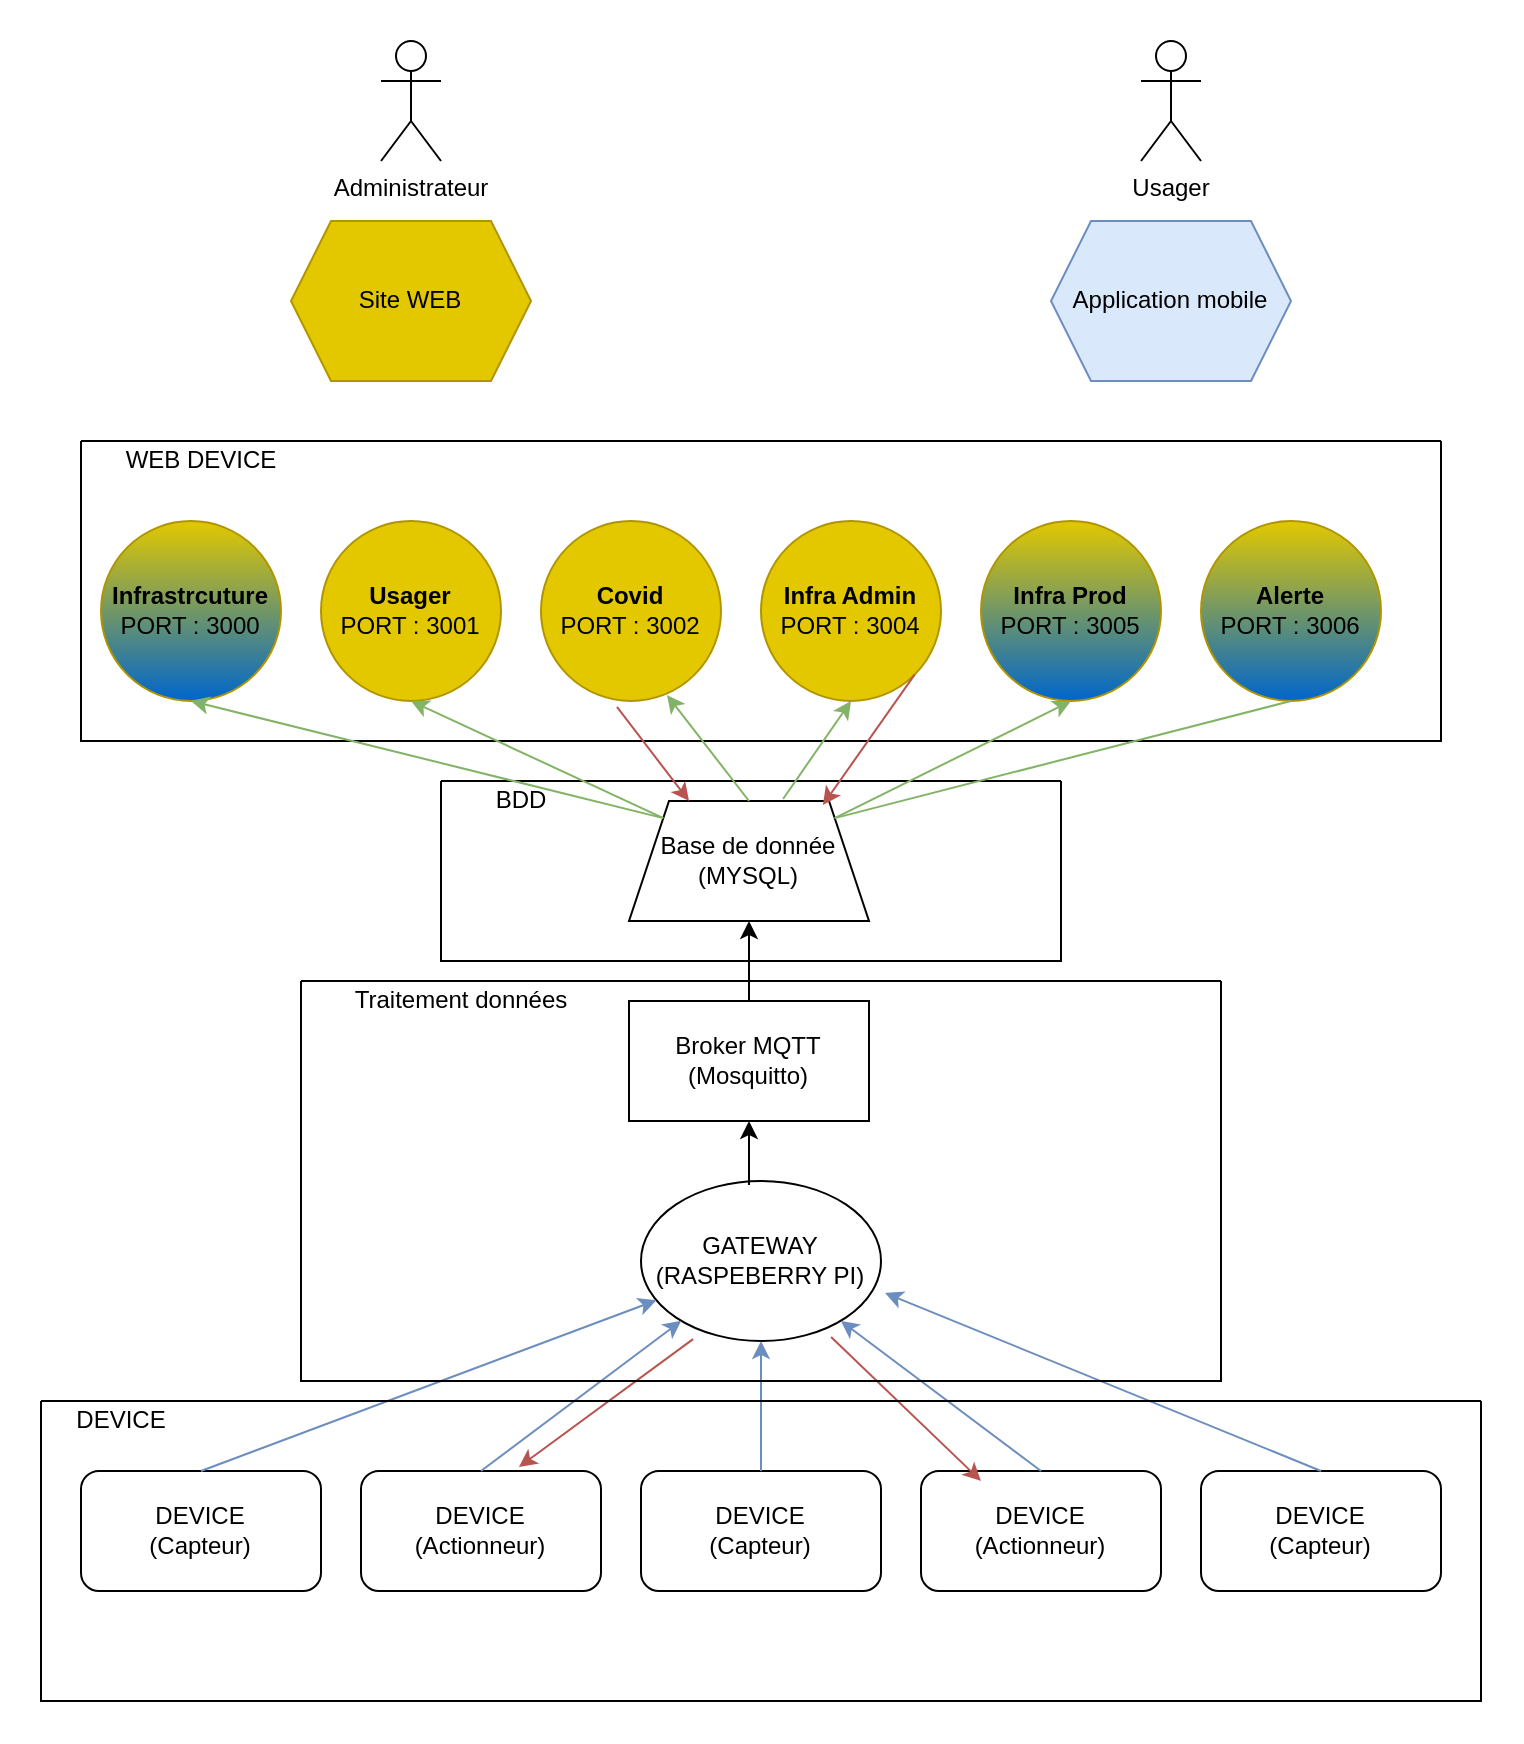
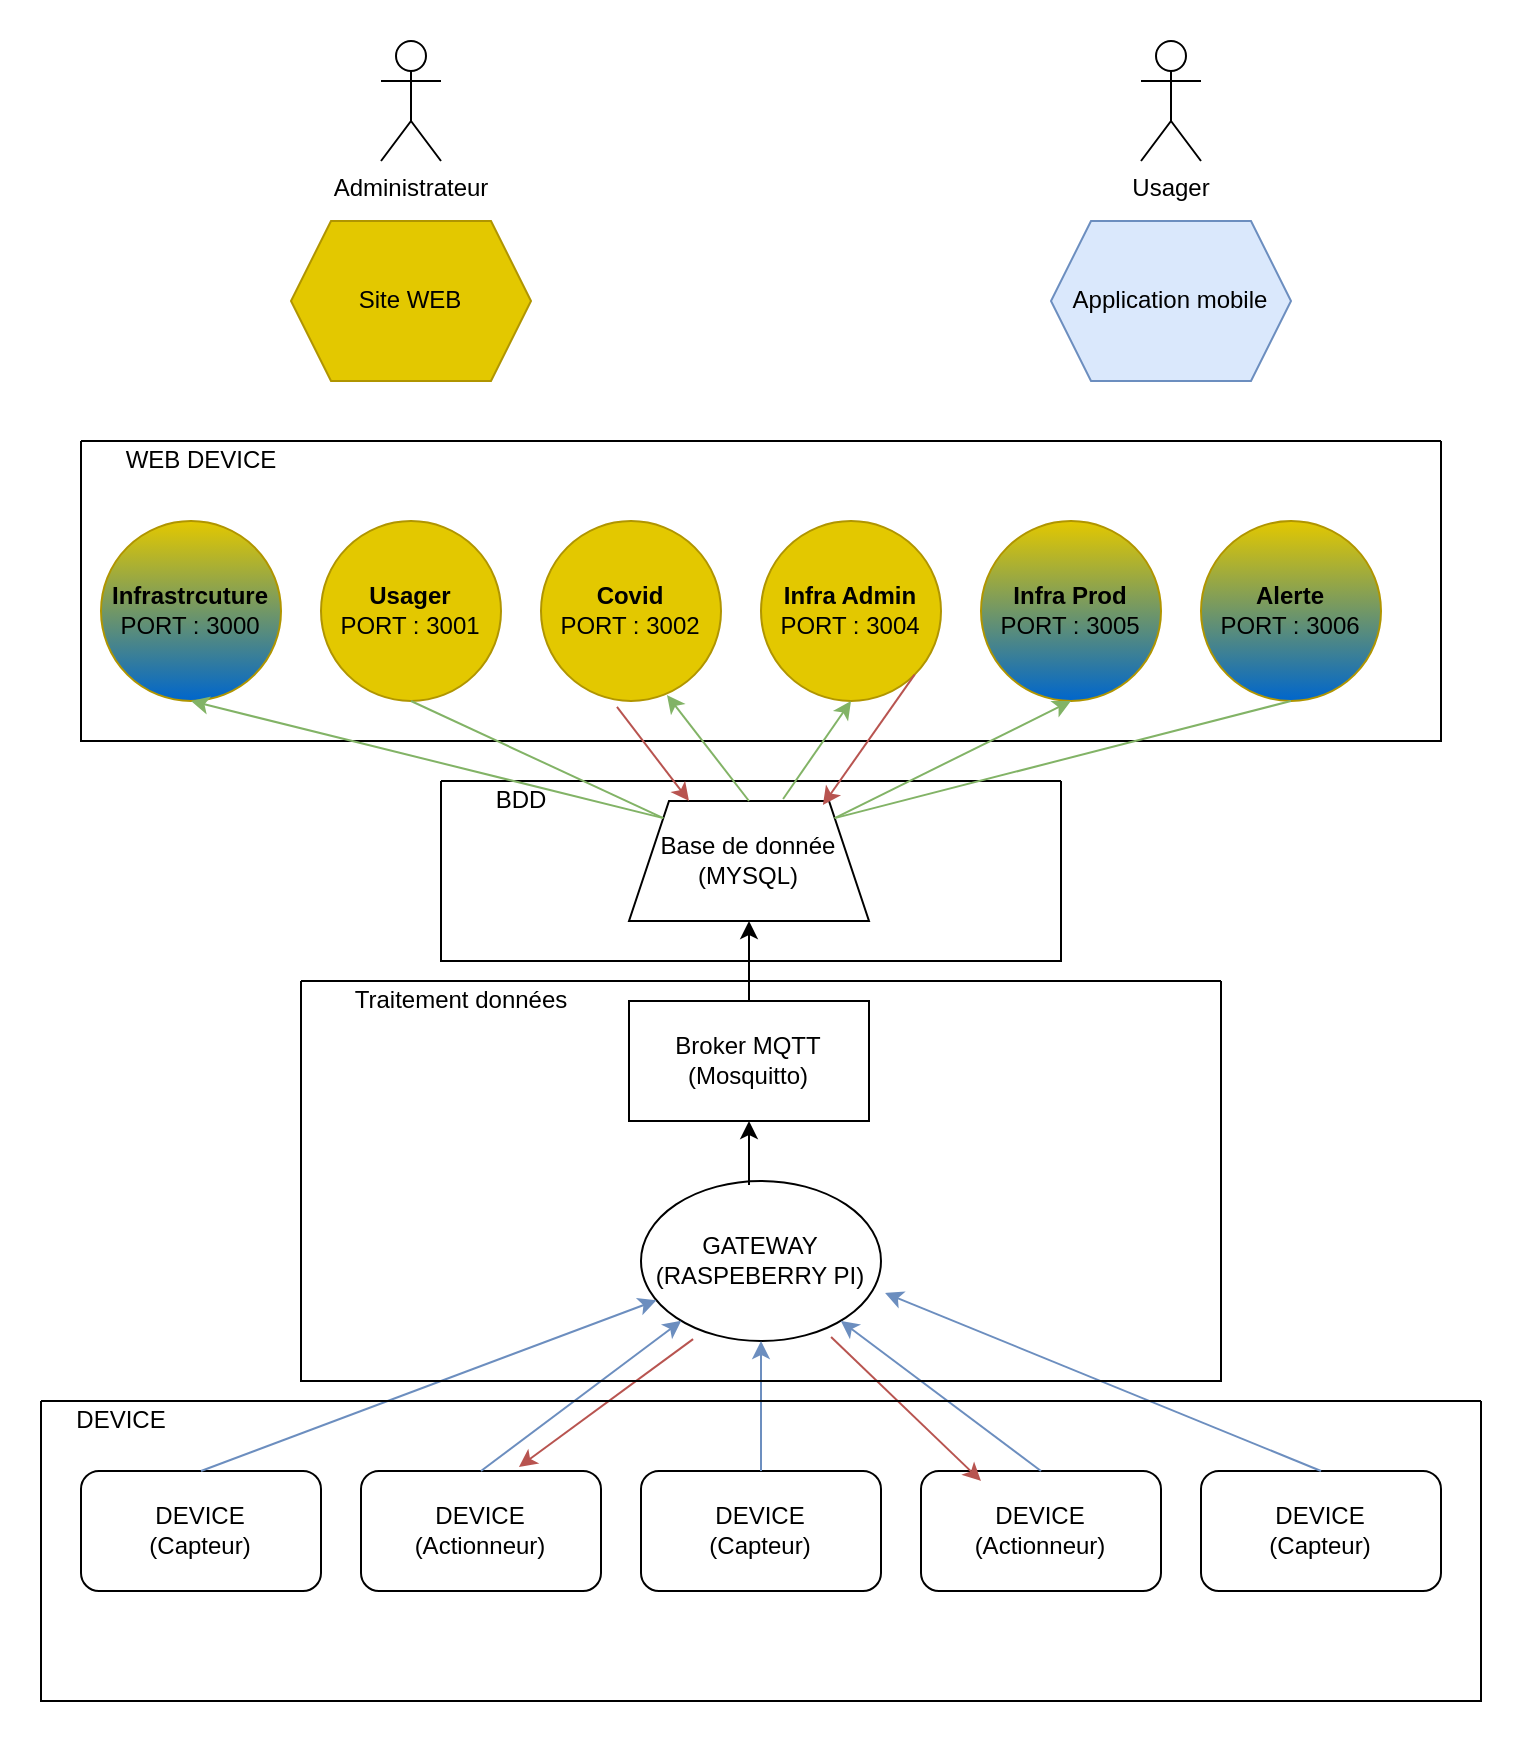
edge "Base de donnée (MYSQL)" -> "Usager PORT : 3001": arrowhead classic -> none
